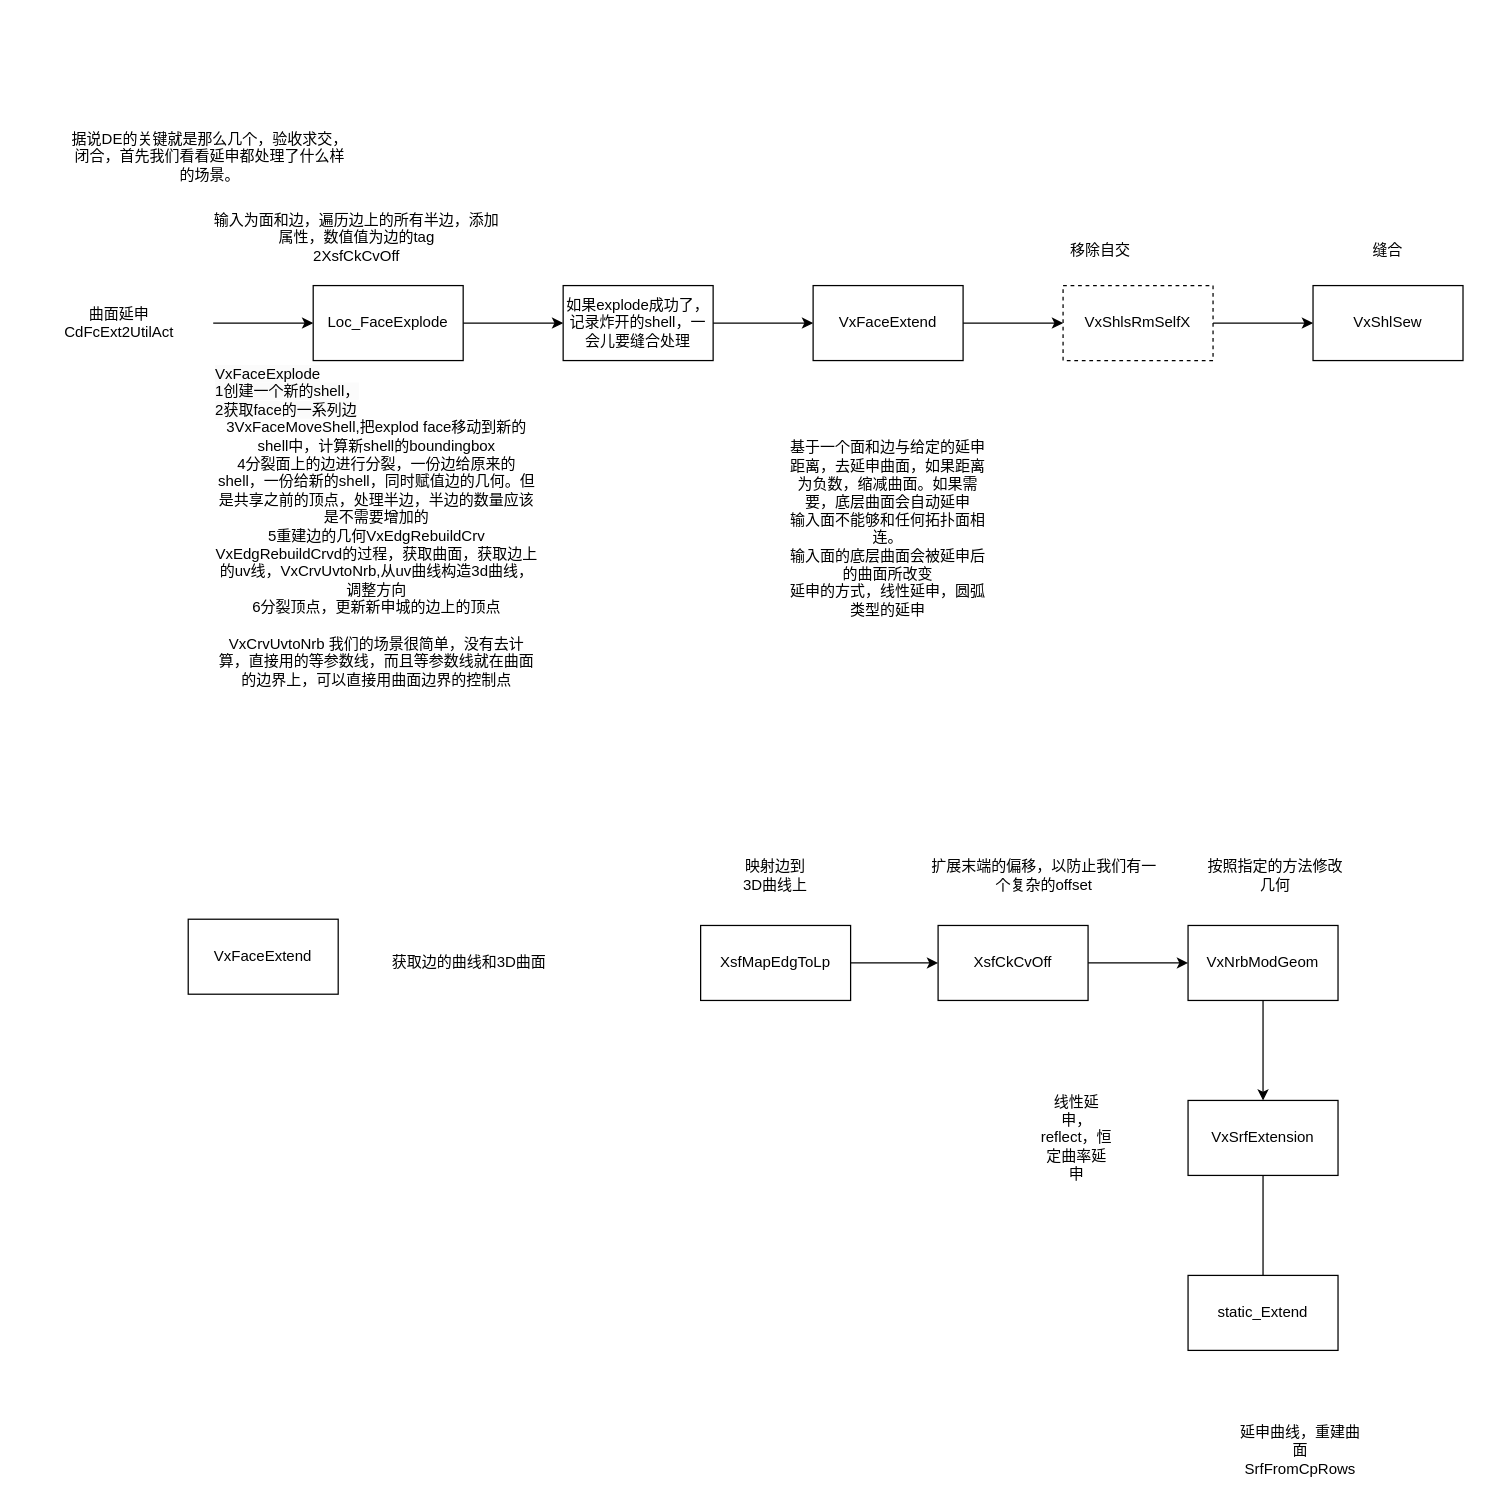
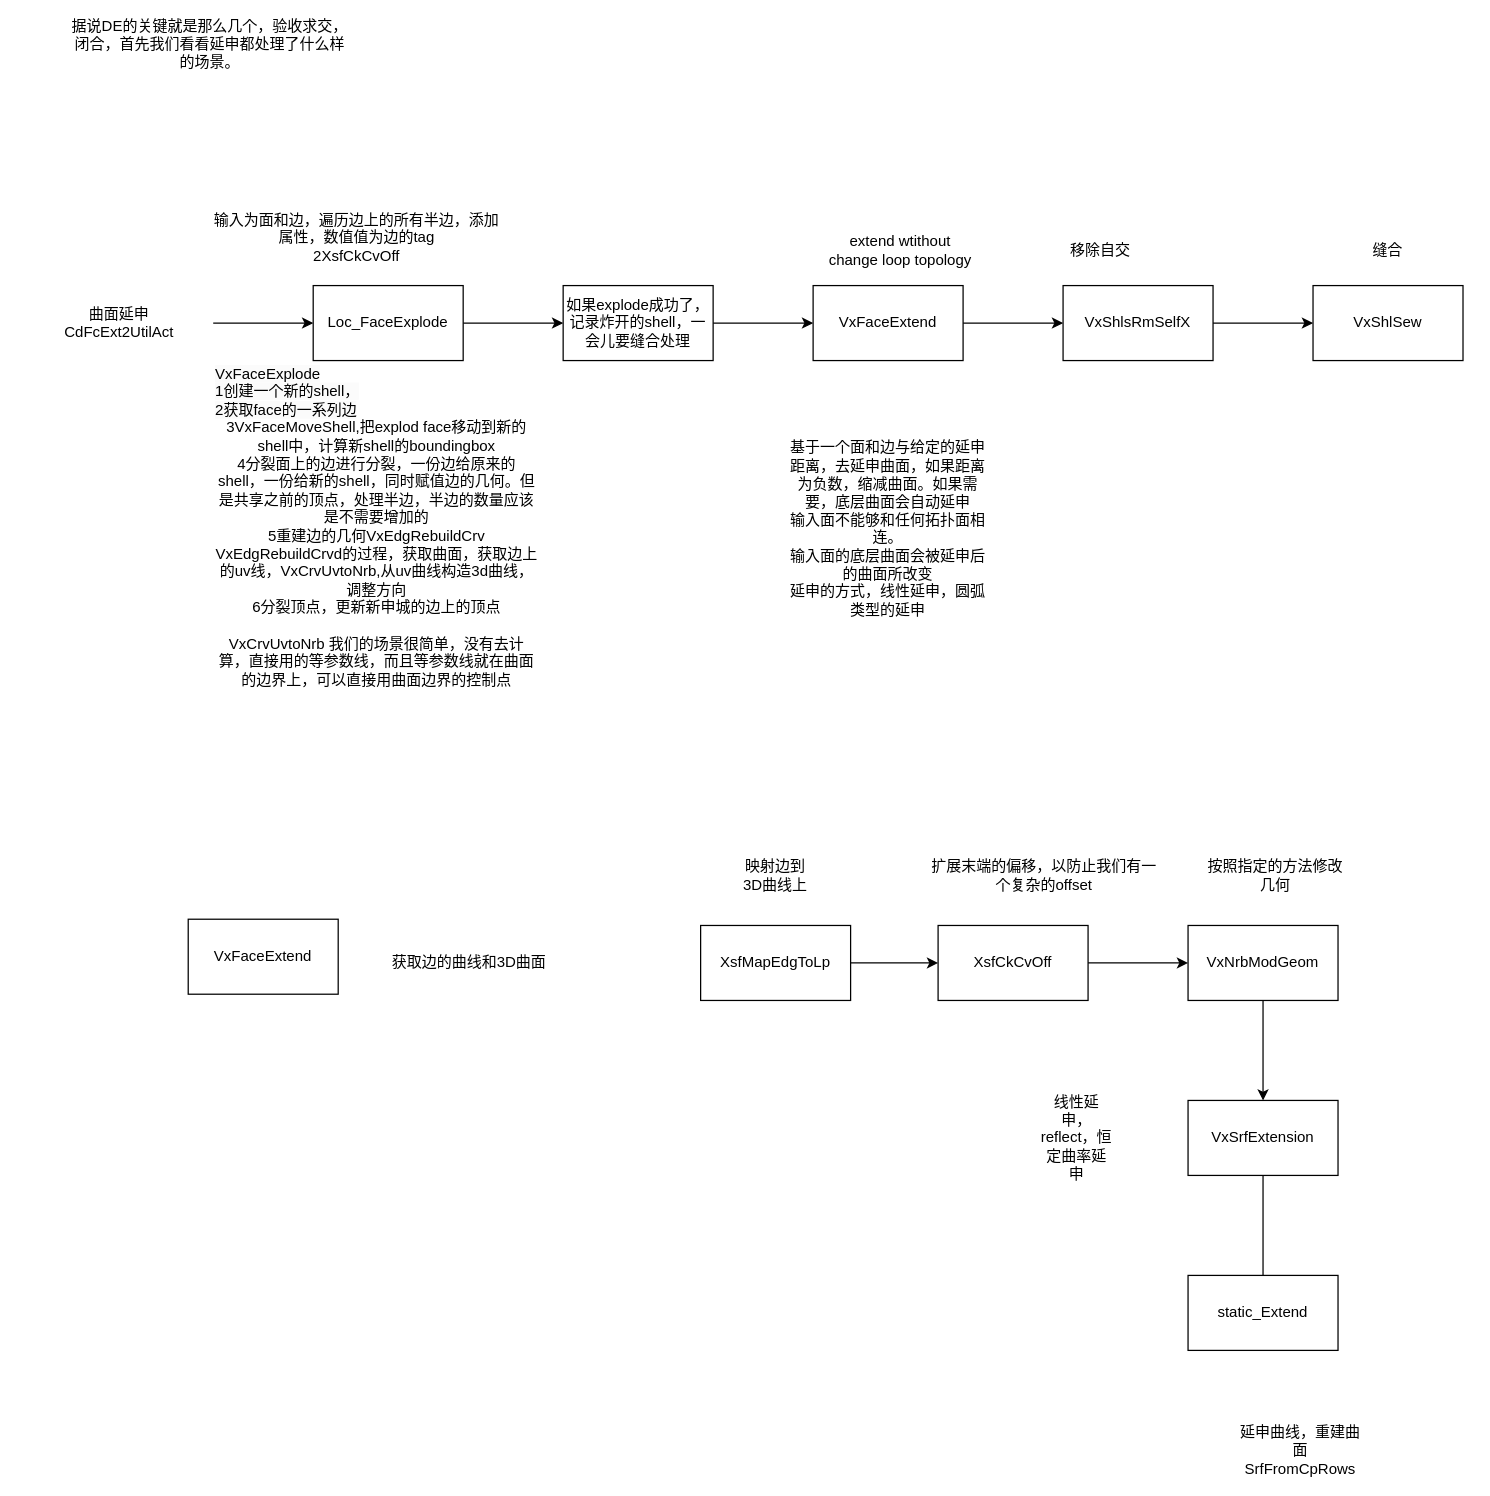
node "据说DE的关键就是那么几个，验收求交，闭合，首先我们看看延申都处理了什么样的场景。": moved (210, 157) -> (210, 44)
node "extend wtithout change loop topology": added
node "VxShlsRmSelfX": style dashed -> solid
